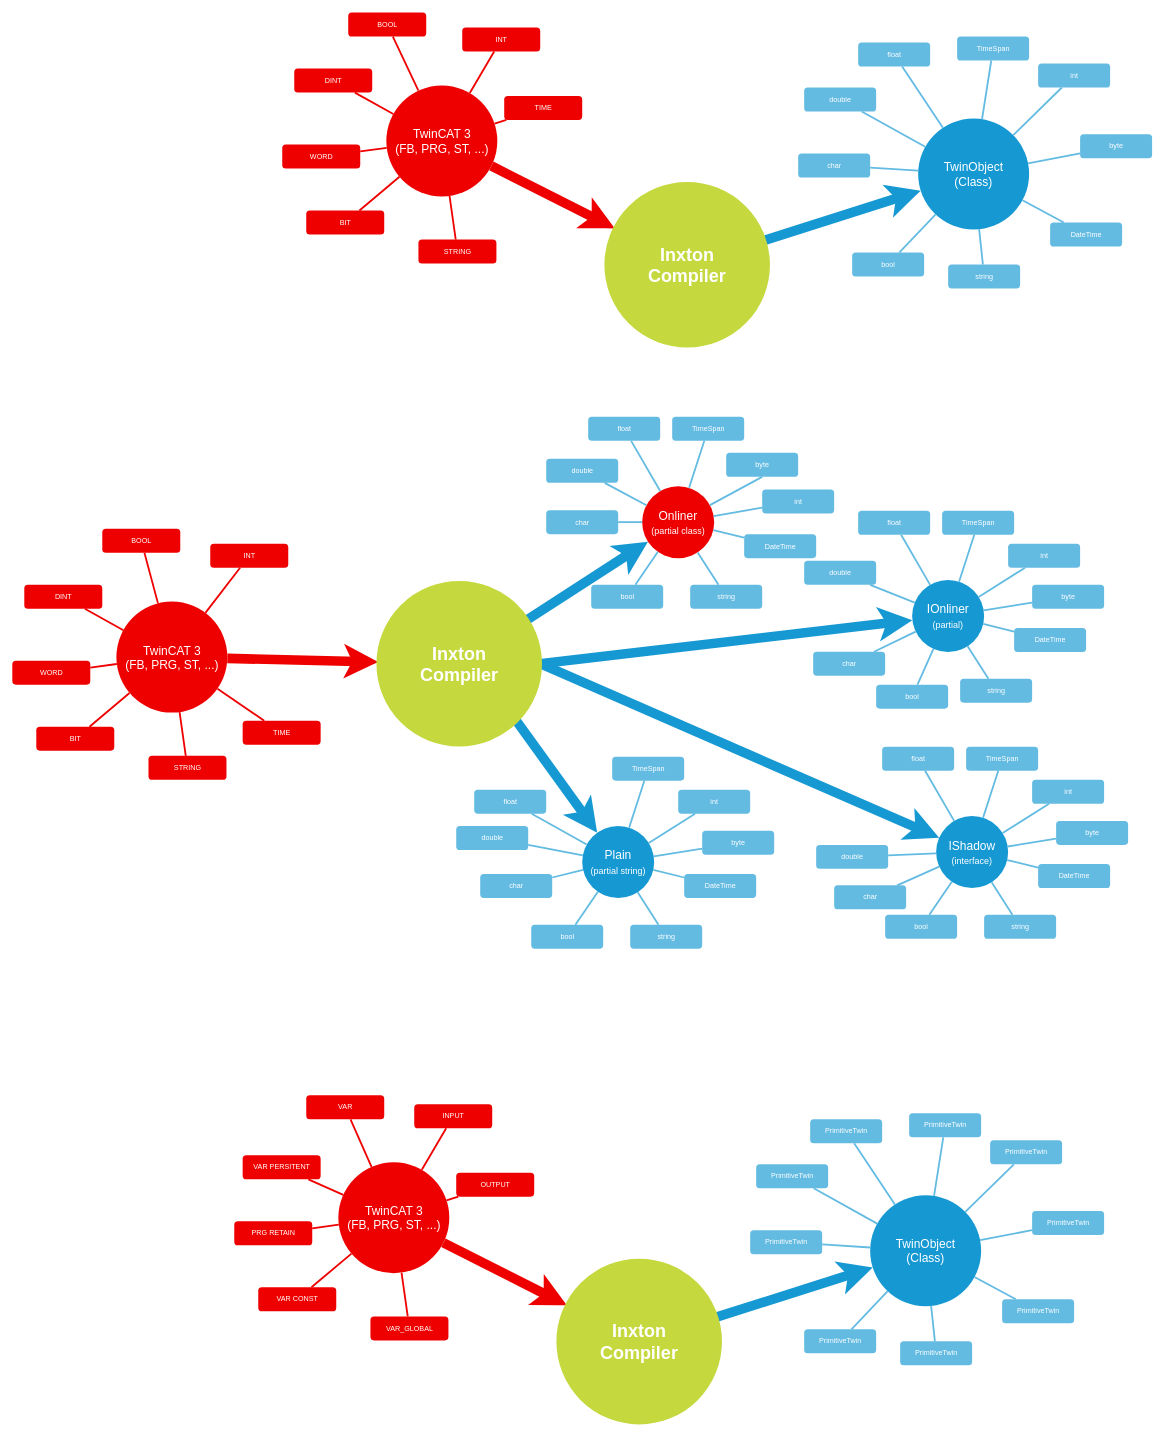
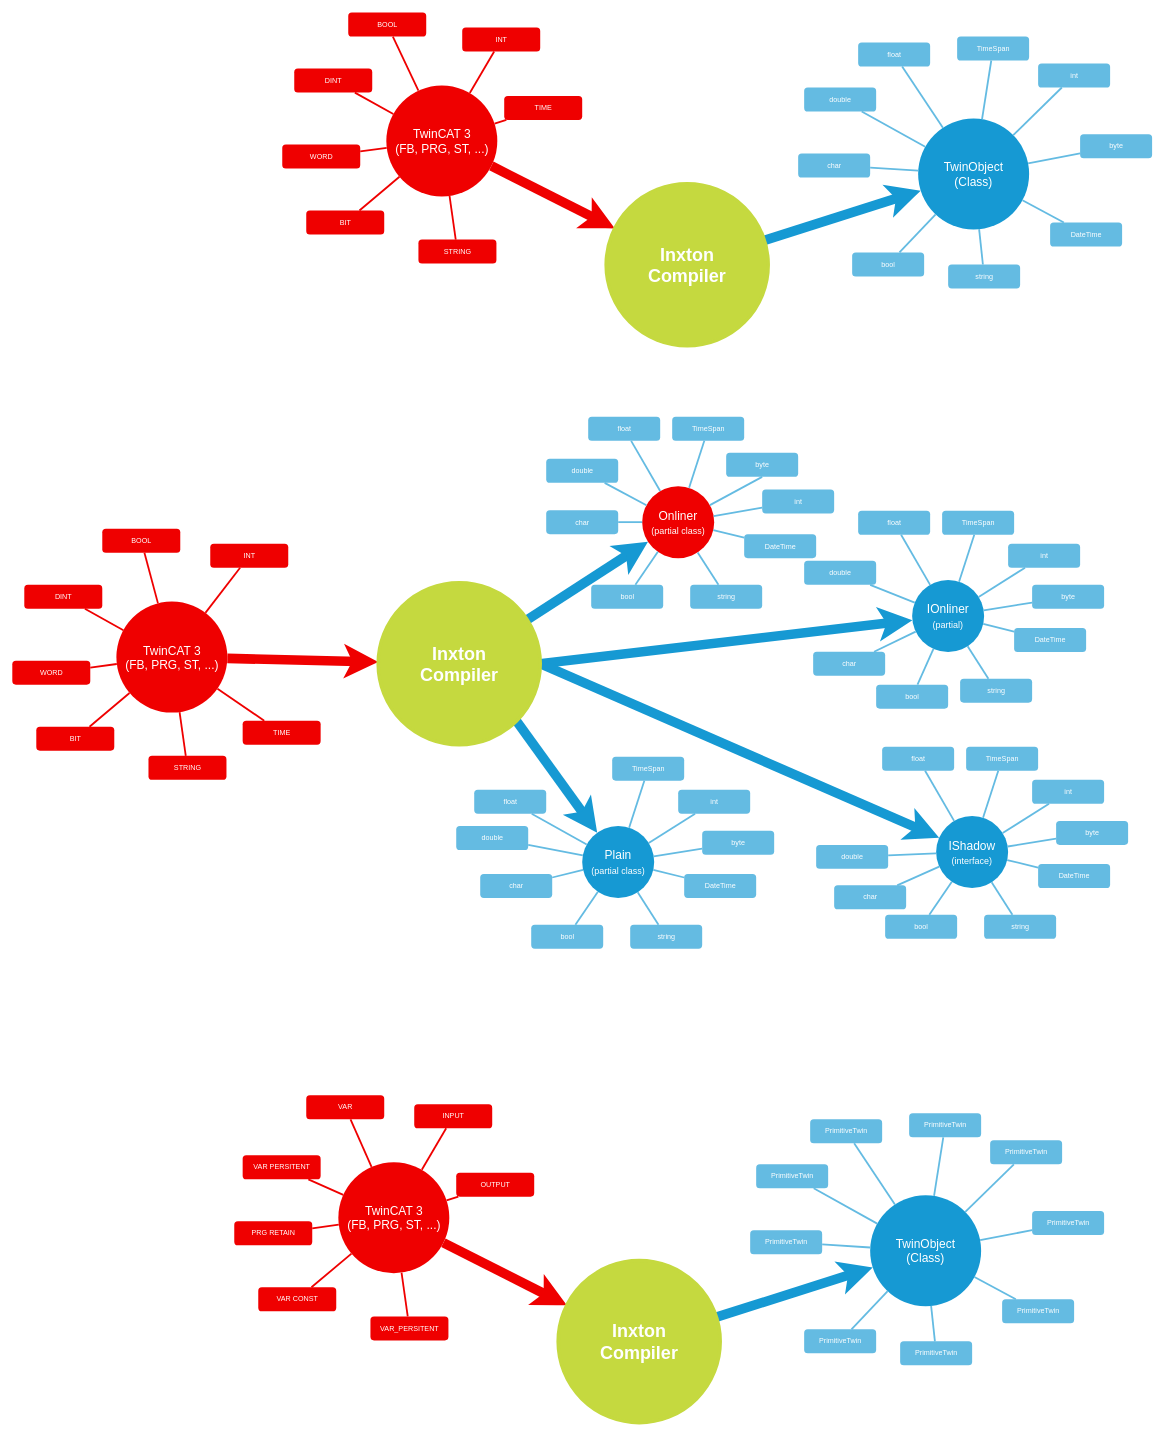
node "Plain (partial string)": label "Plain (partial string)" -> "Plain (partial class)"
node "VAR_GLOBAL": label "VAR_GLOBAL" -> "VAR_PERSITENT"
